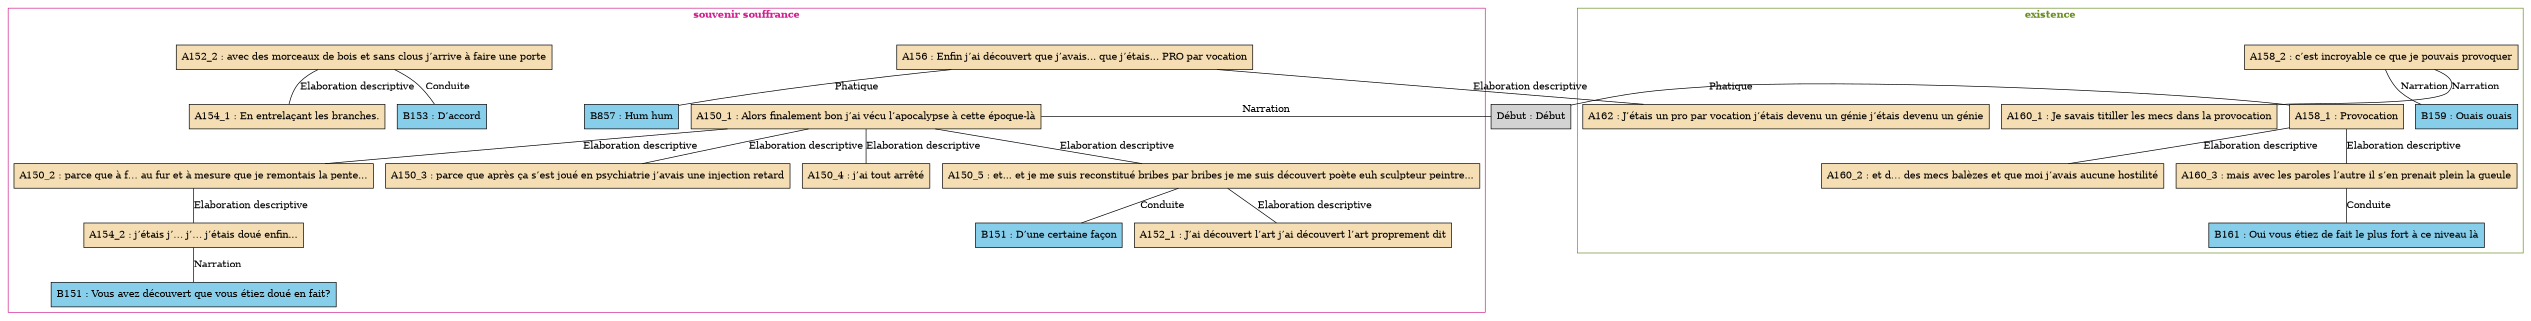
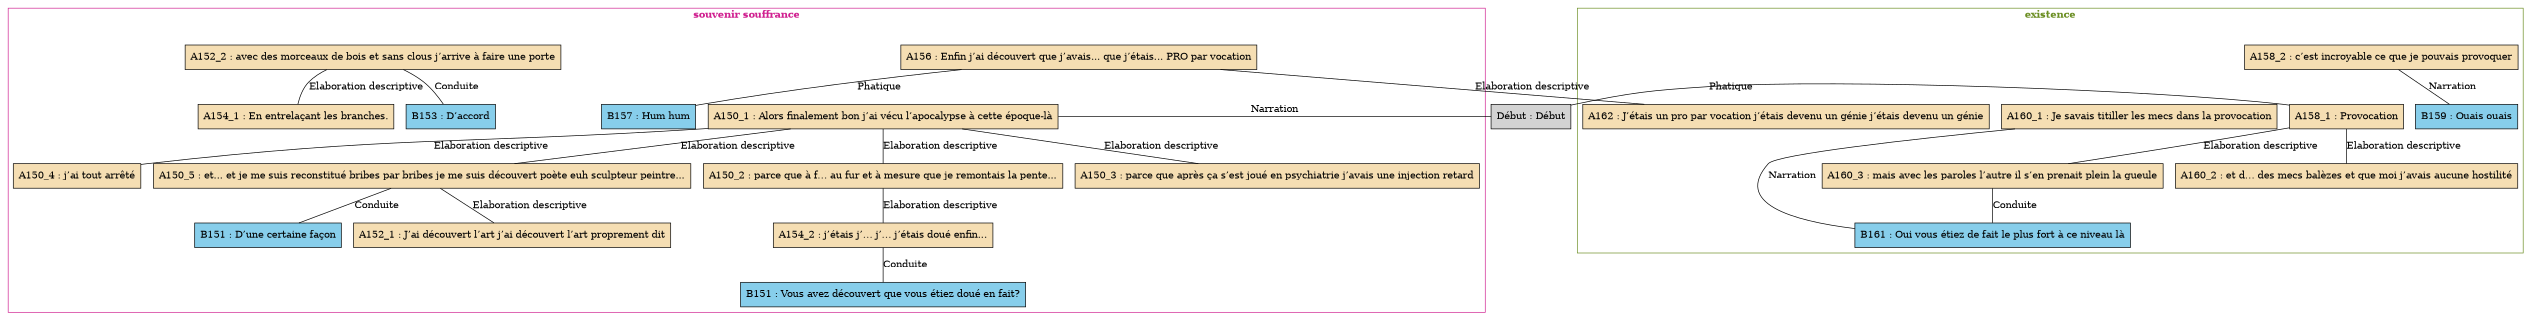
edge "A158_2 : c’est incroyable ce que je pouvais provoquer" -- "A160_1 : Je savais titiller les mecs dans la provocation": now "B161 : Oui vous étiez de fait le plus fort à ce niveau là" -- "A160_1 : Je savais titiller les mecs dans la provocation"
node "B857 : Hum hum": label "B857 : Hum hum" -> "B157 : Hum hum"
edge "A154_2 : j’étais j’… j’… j’étais doué enfin..." -- "B151 : Vous avez découvert que vous étiez doué en fait?": label "Narration" -> "Conduite"
